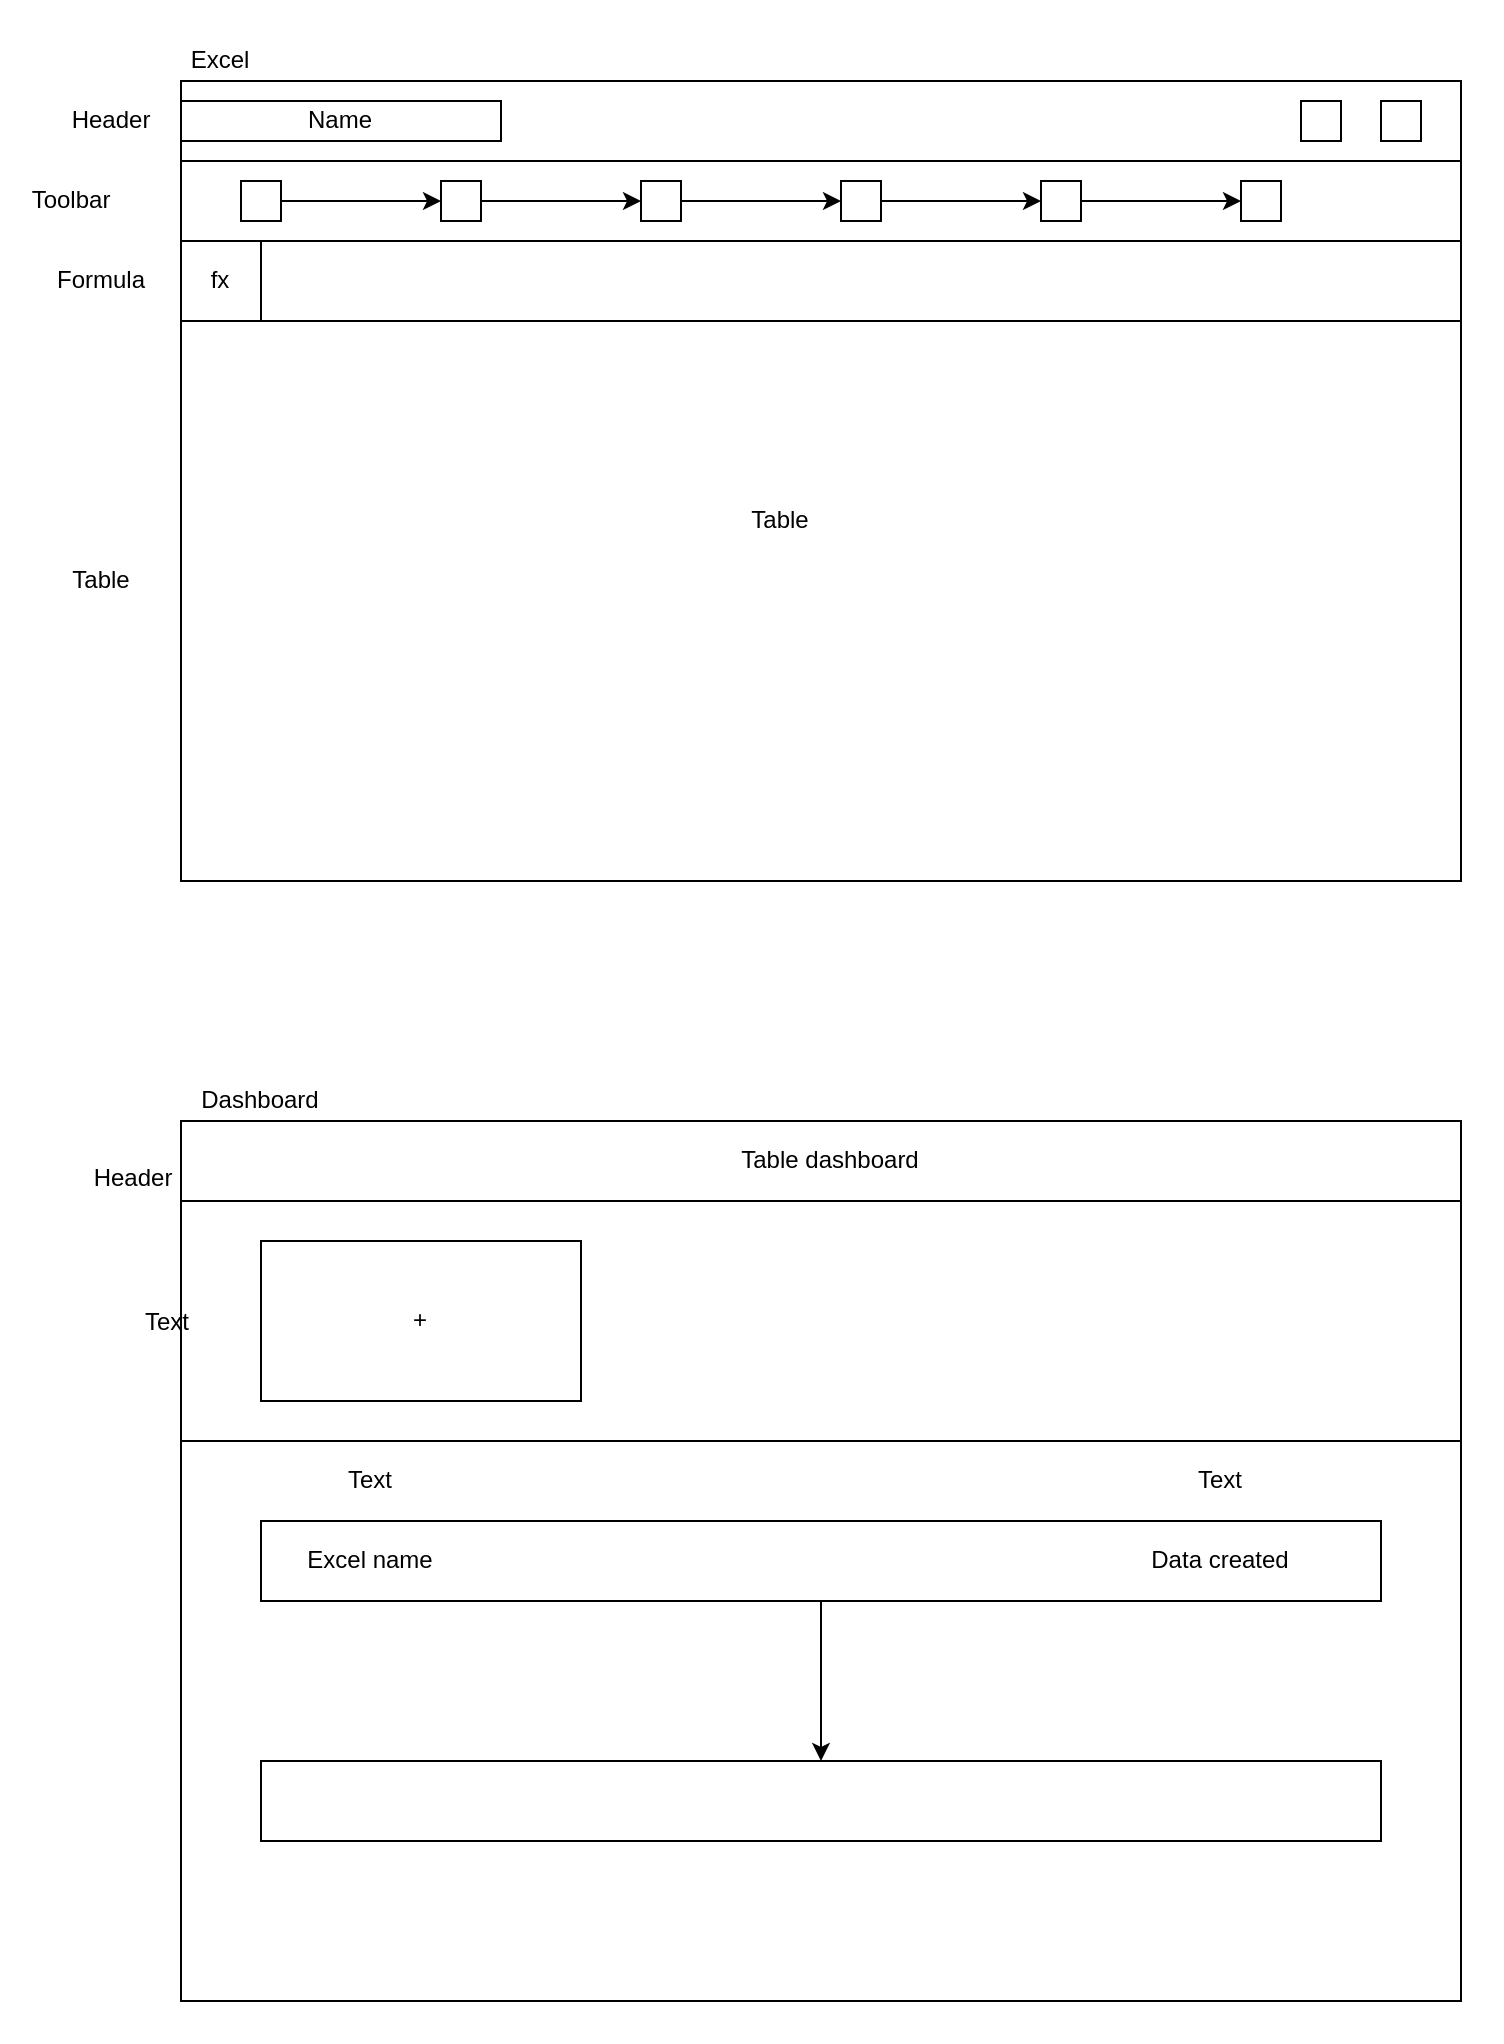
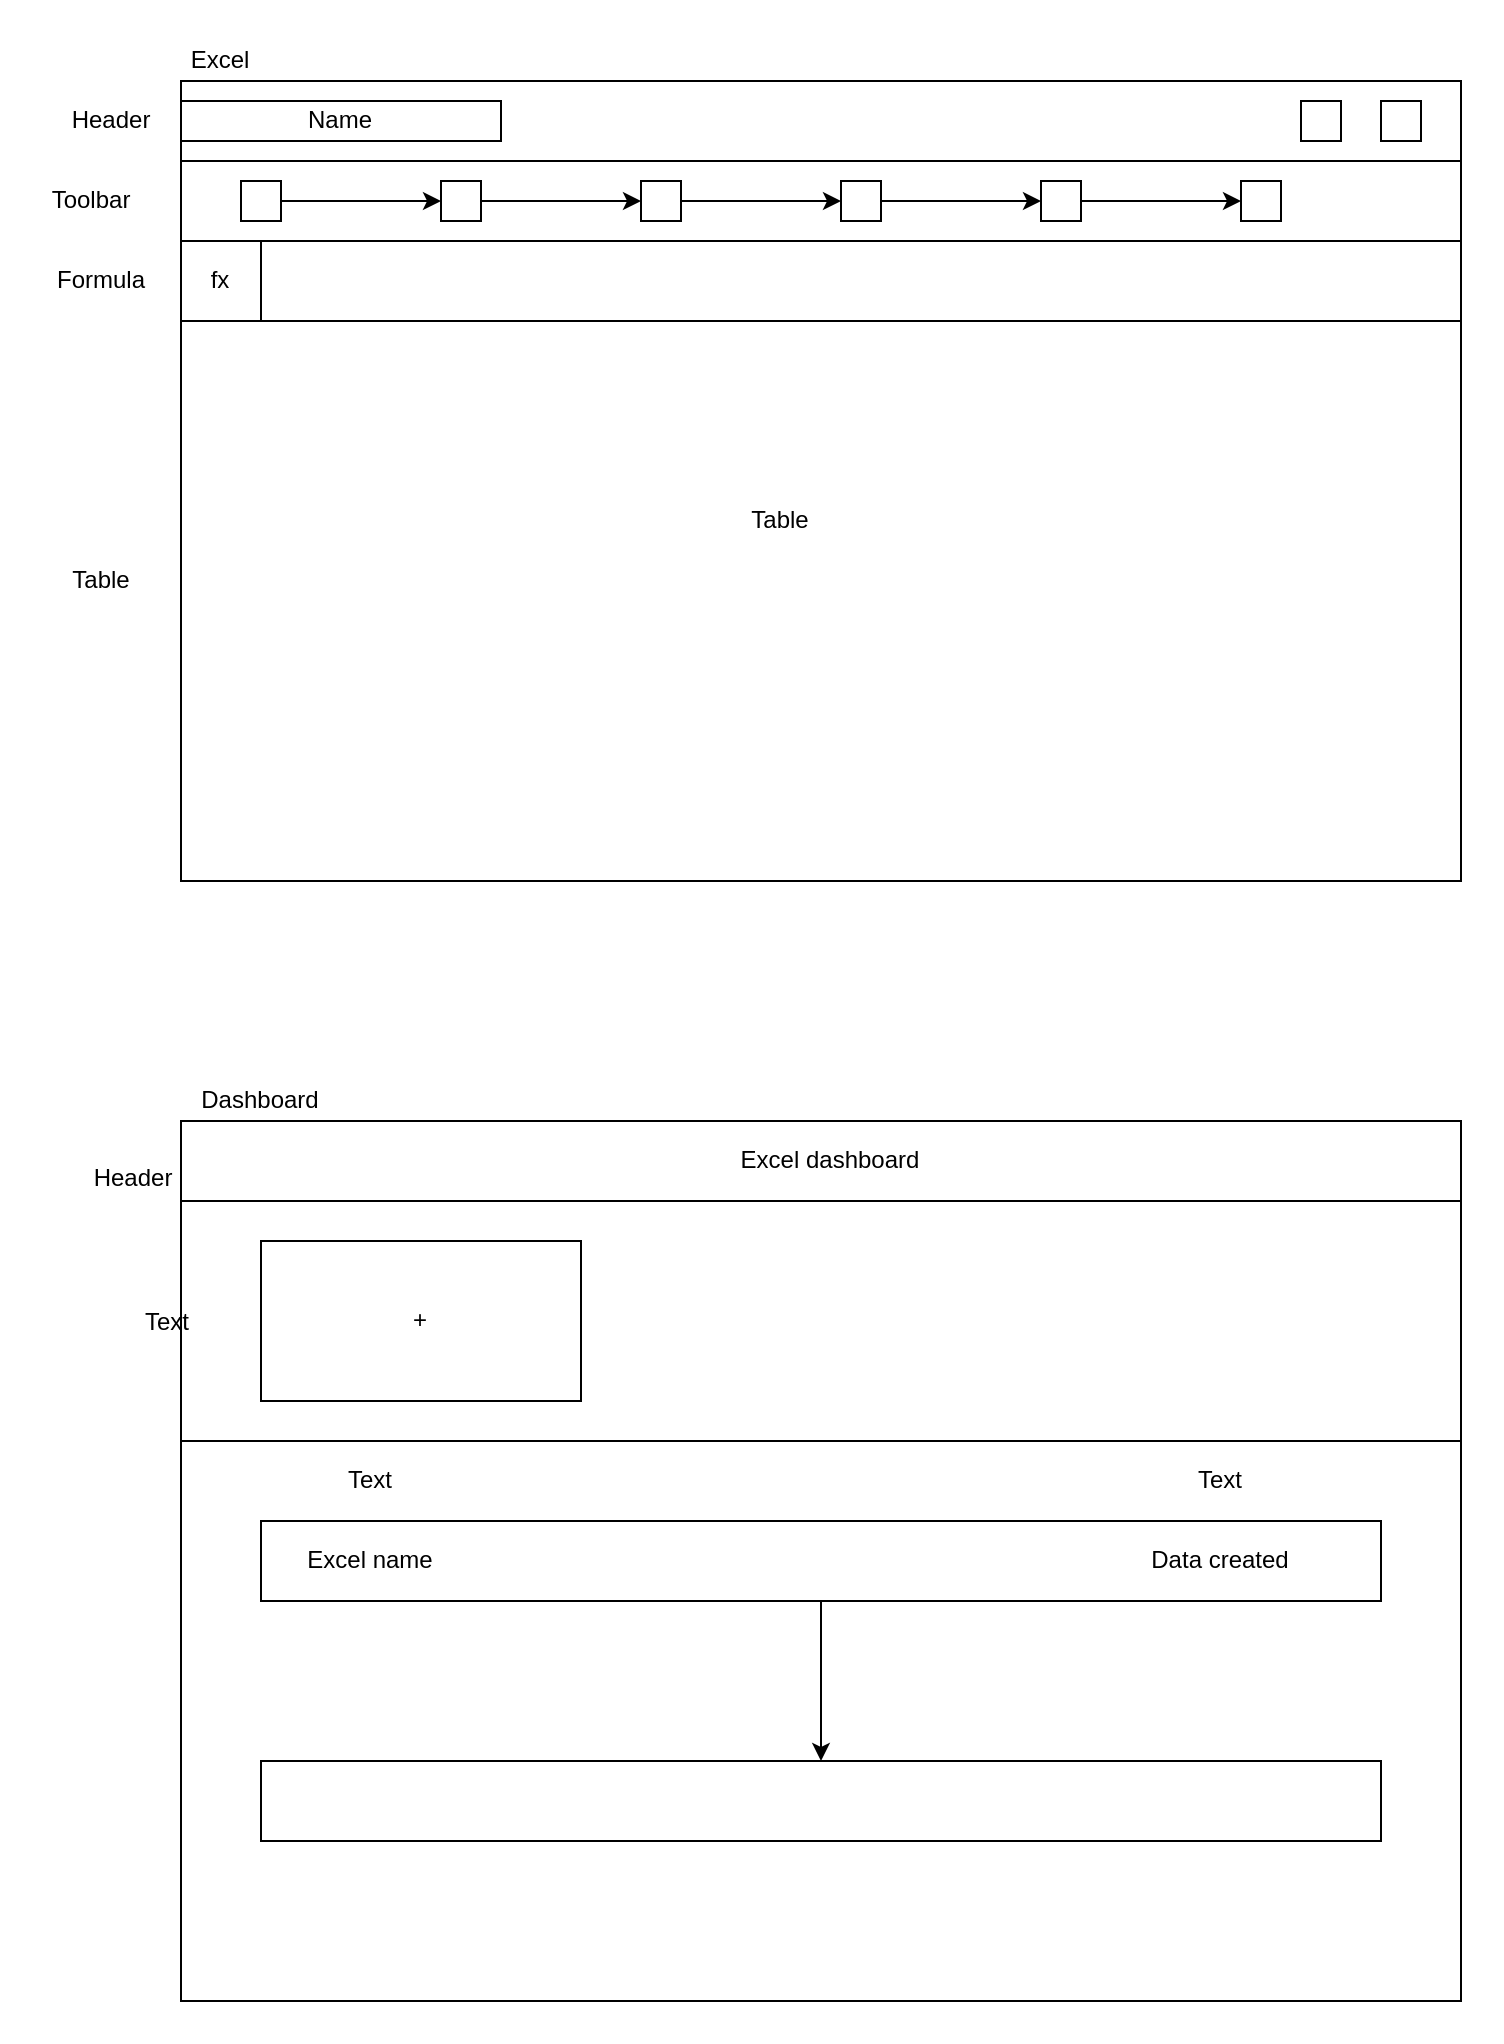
node "Toolbar": moved (71, 201) -> (91, 201)
node "Table dashboard": label "Table dashboard" -> "Excel dashboard"
